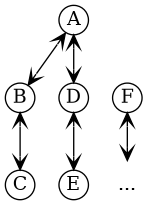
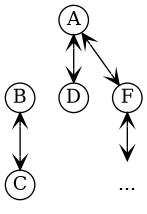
edge "A" -- "B": now "A" -- "F"
node "E": removed
